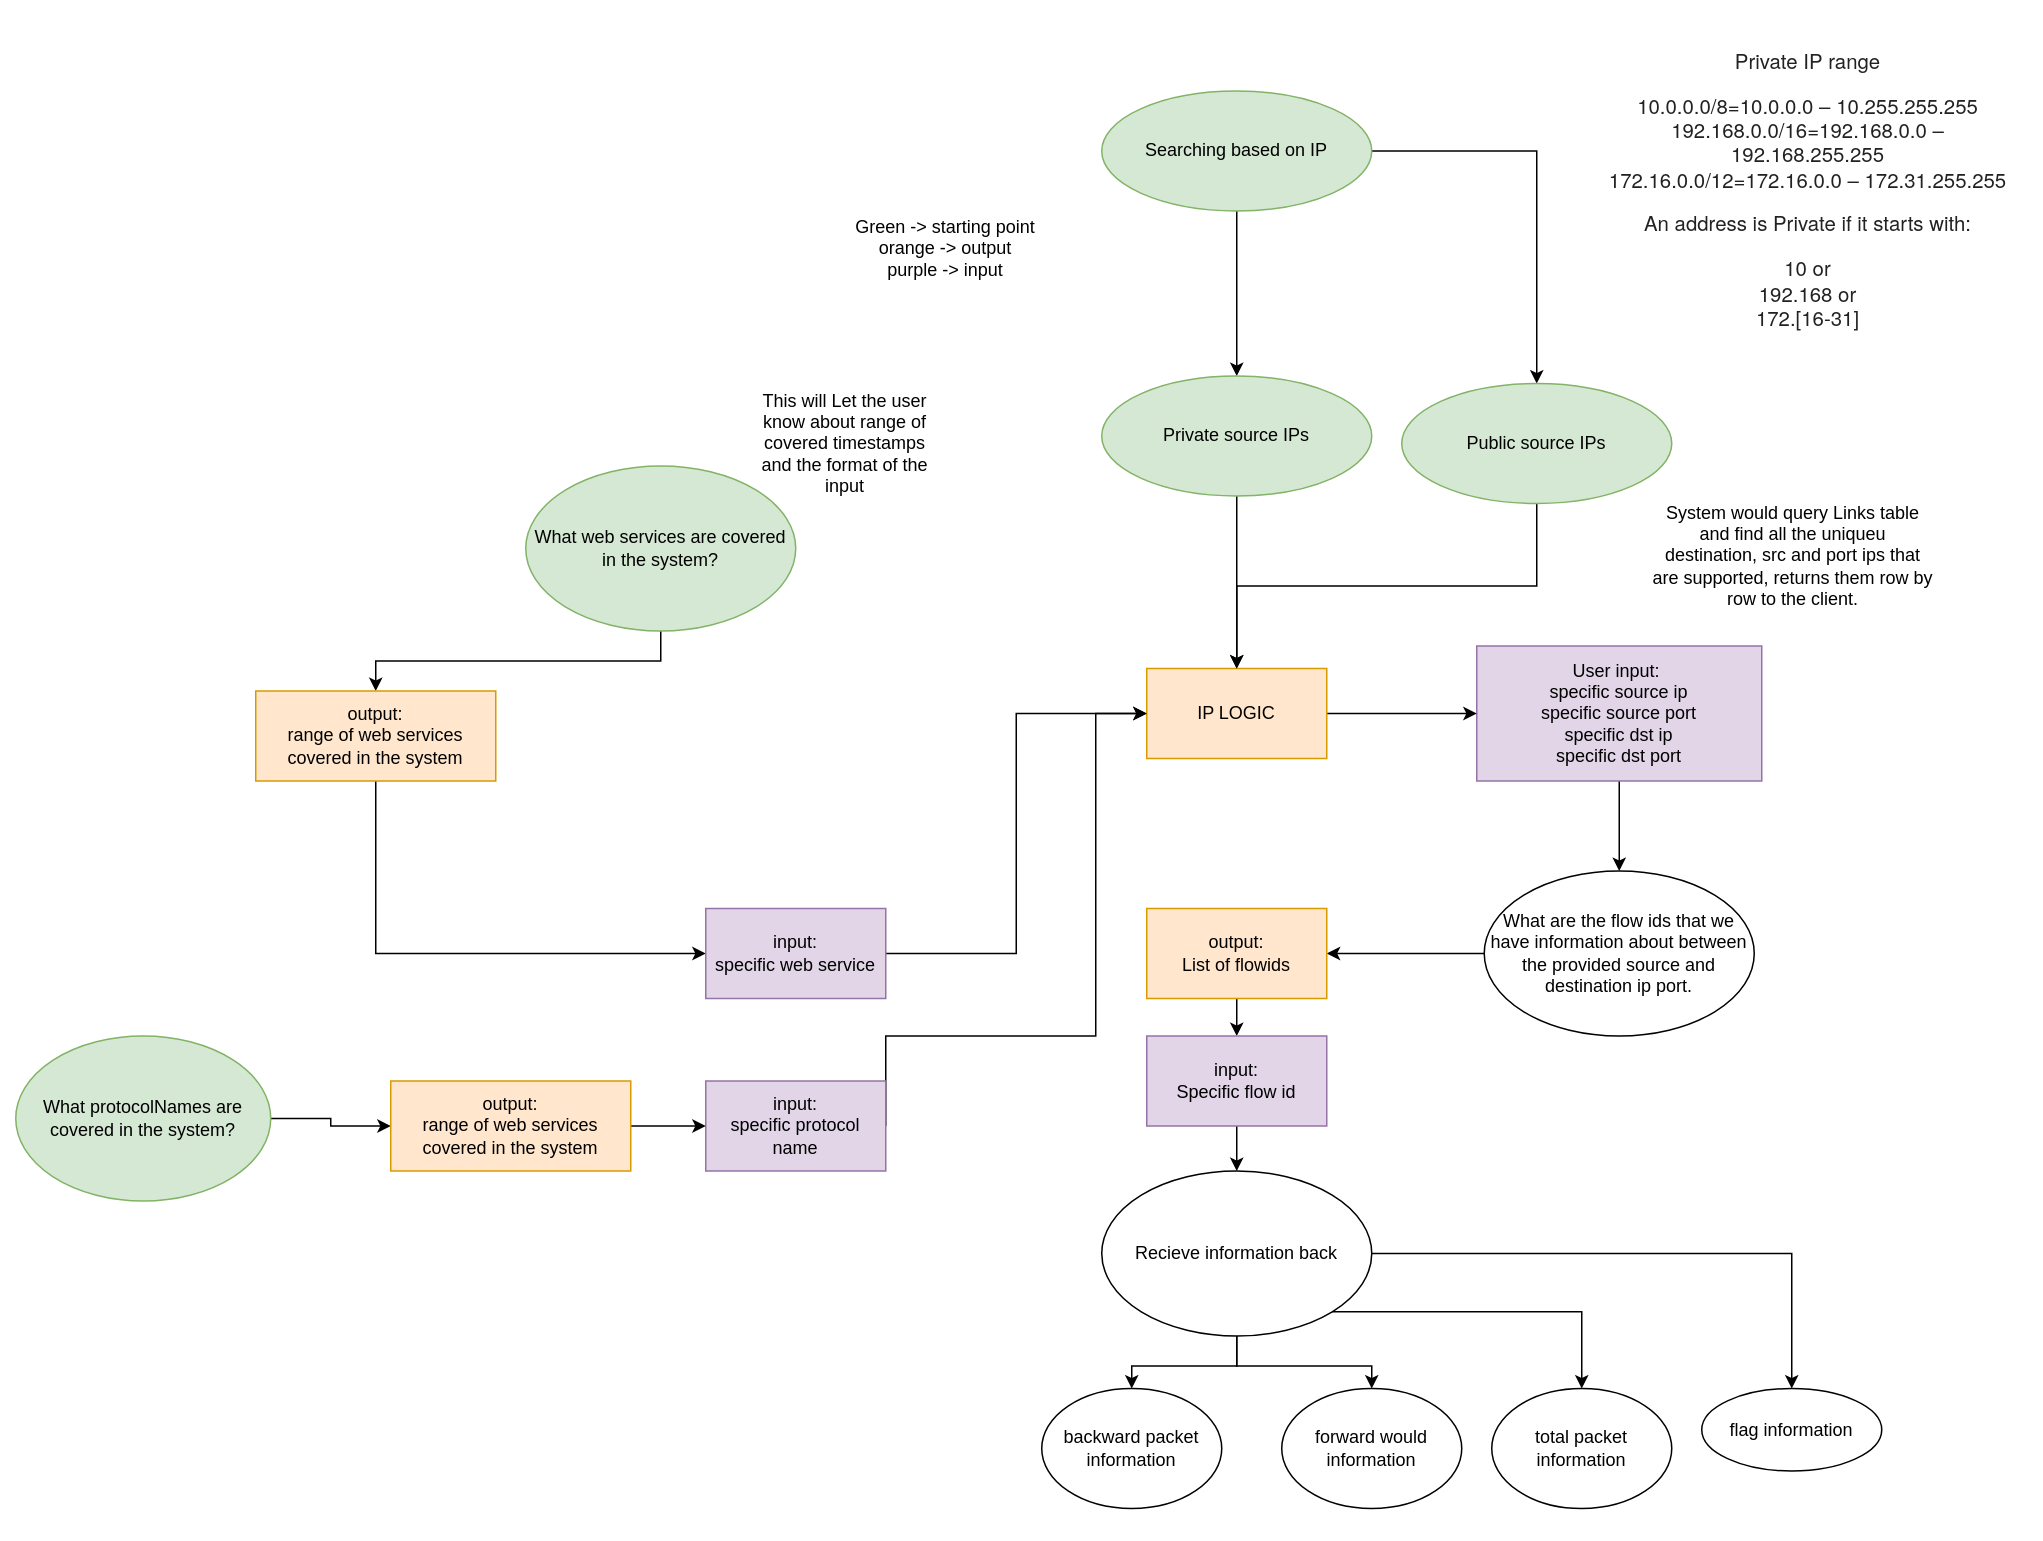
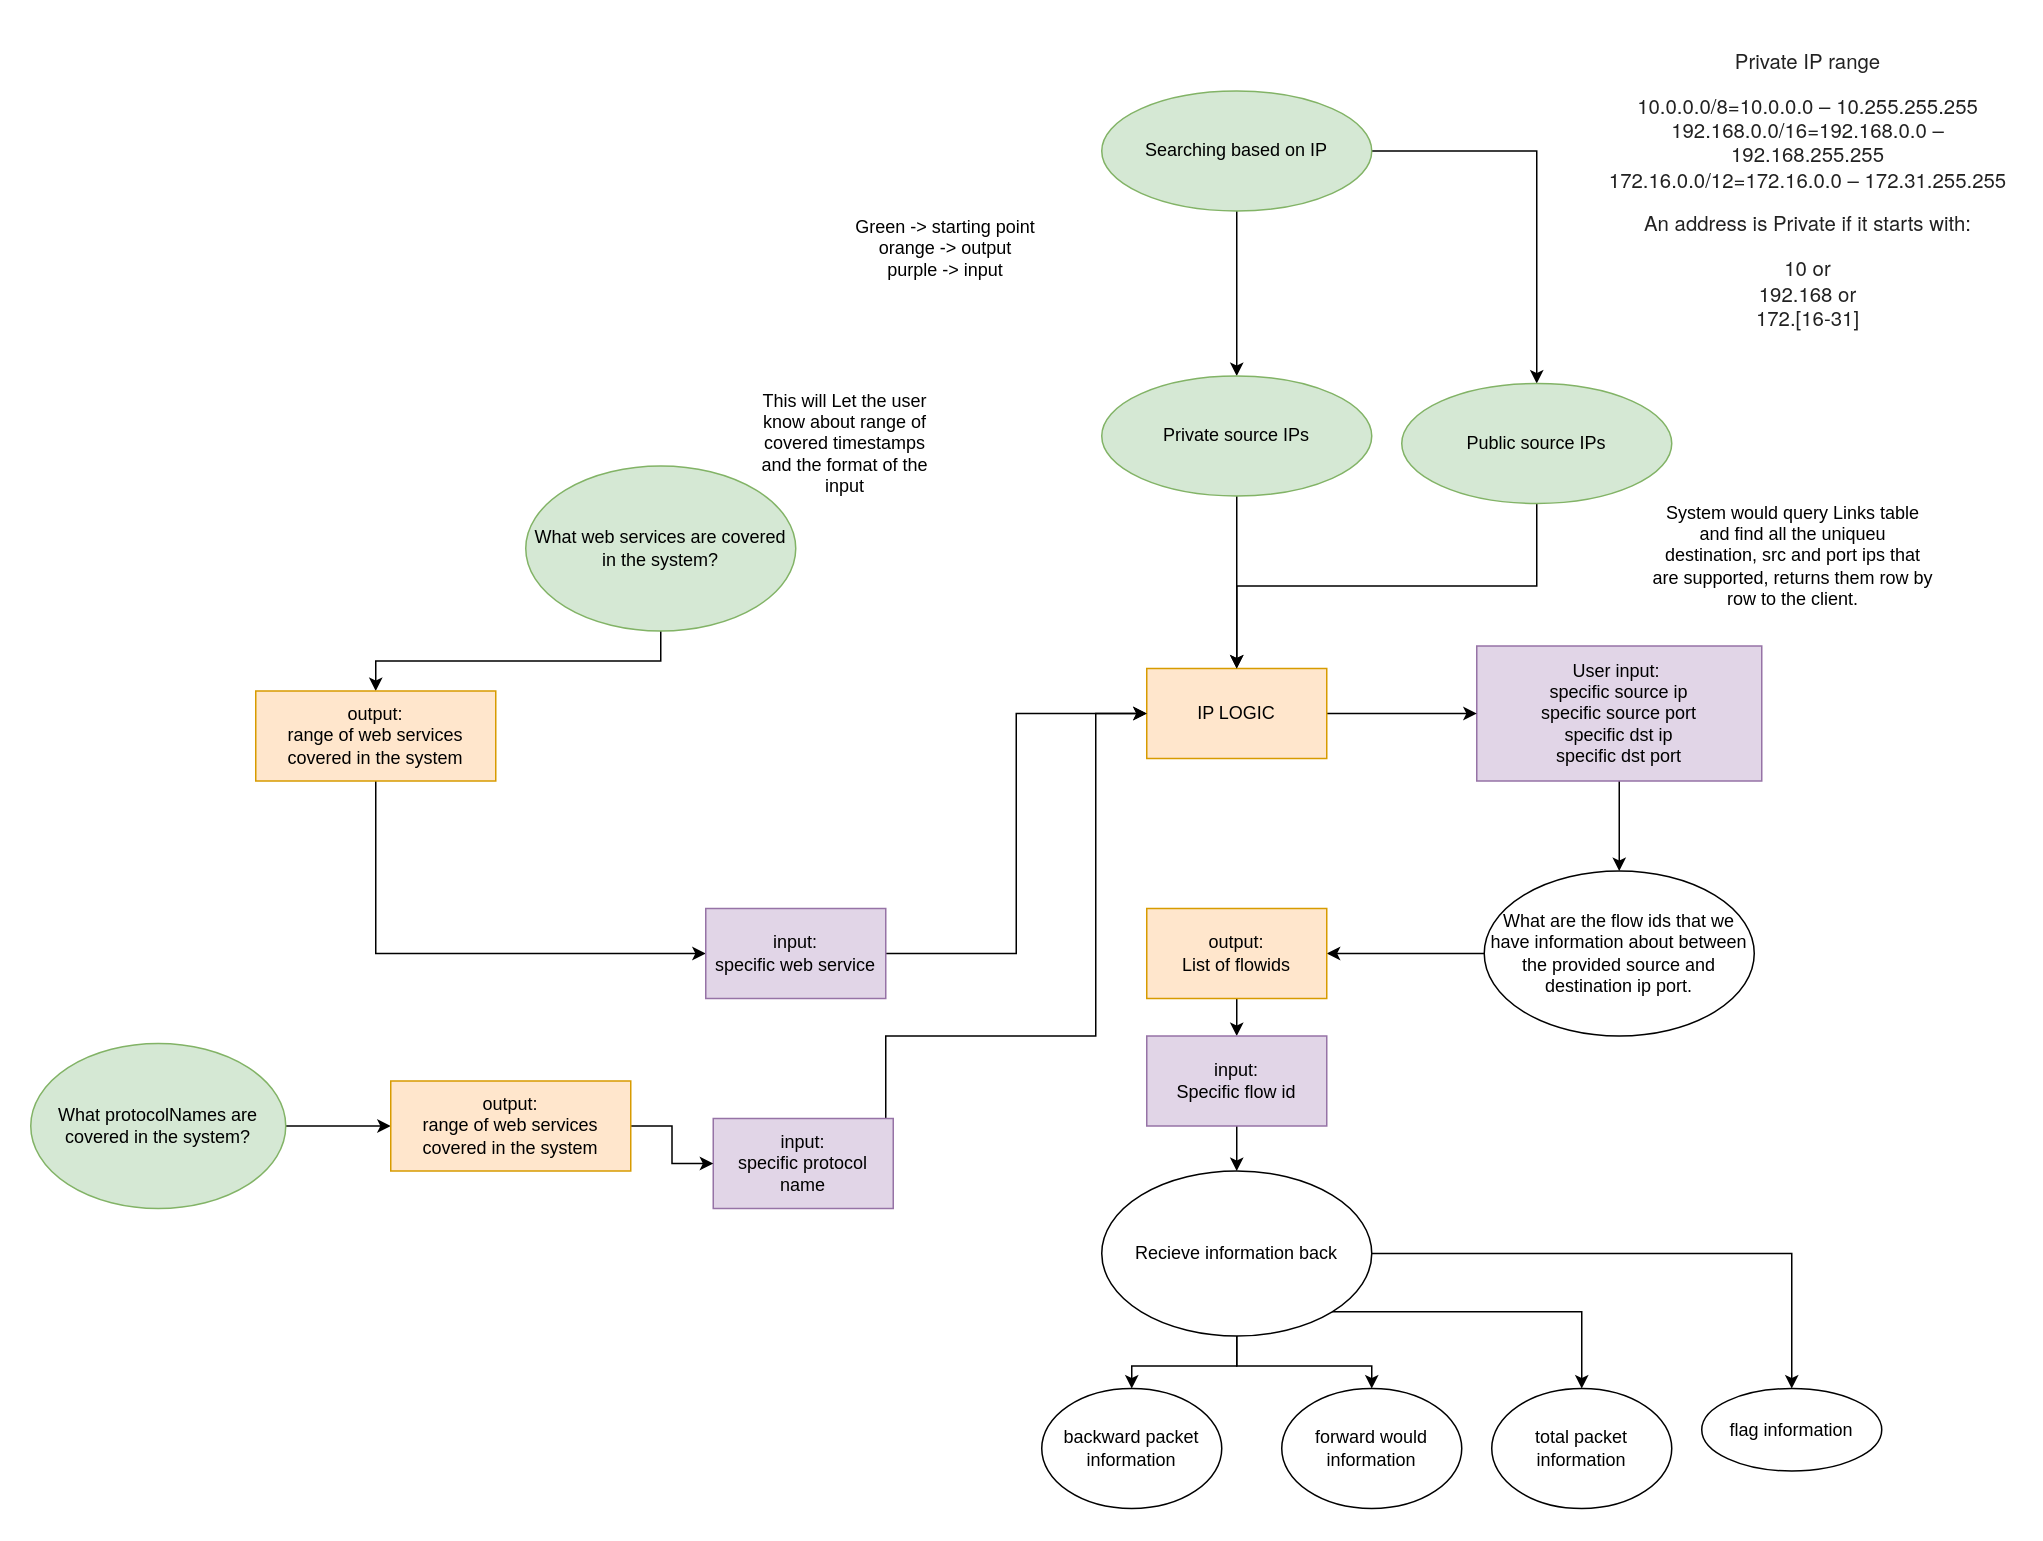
node "What protocolNames are covered in the system?": moved (143, 1118) -> (158, 1126)
node "input: specific protocol name": moved (796, 1126) -> (803, 1163)
